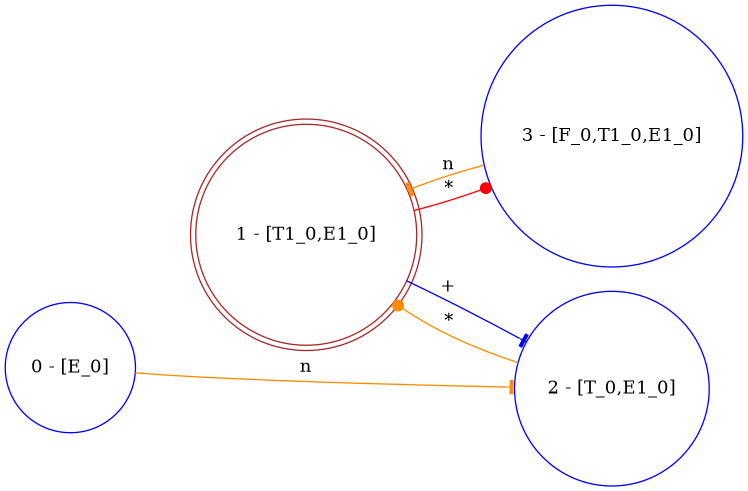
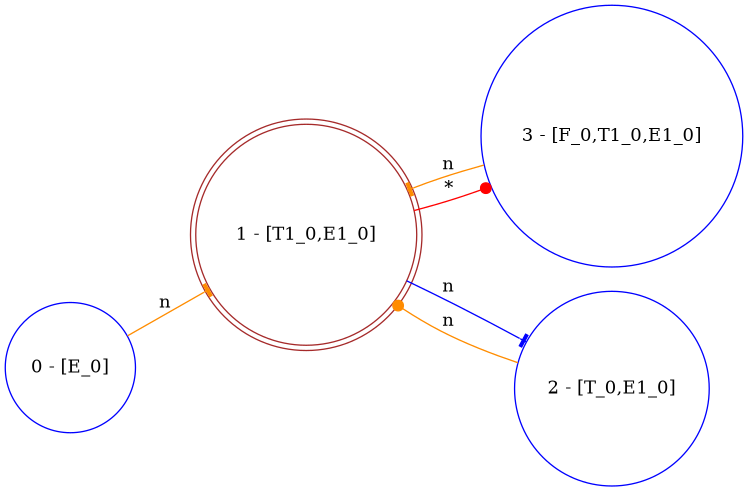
edge "1 - [T1_0,E1_0]" -> "2 - [T_0,E1_0]": label "+" -> "n"
edge "2 - [T_0,E1_0]" -> "1 - [T1_0,E1_0]": label "*" -> "n"
edge "0 - [E_0]" -> "2 - [T_0,E1_0]": now "0 - [E_0]" -> "1 - [T1_0,E1_0]"
